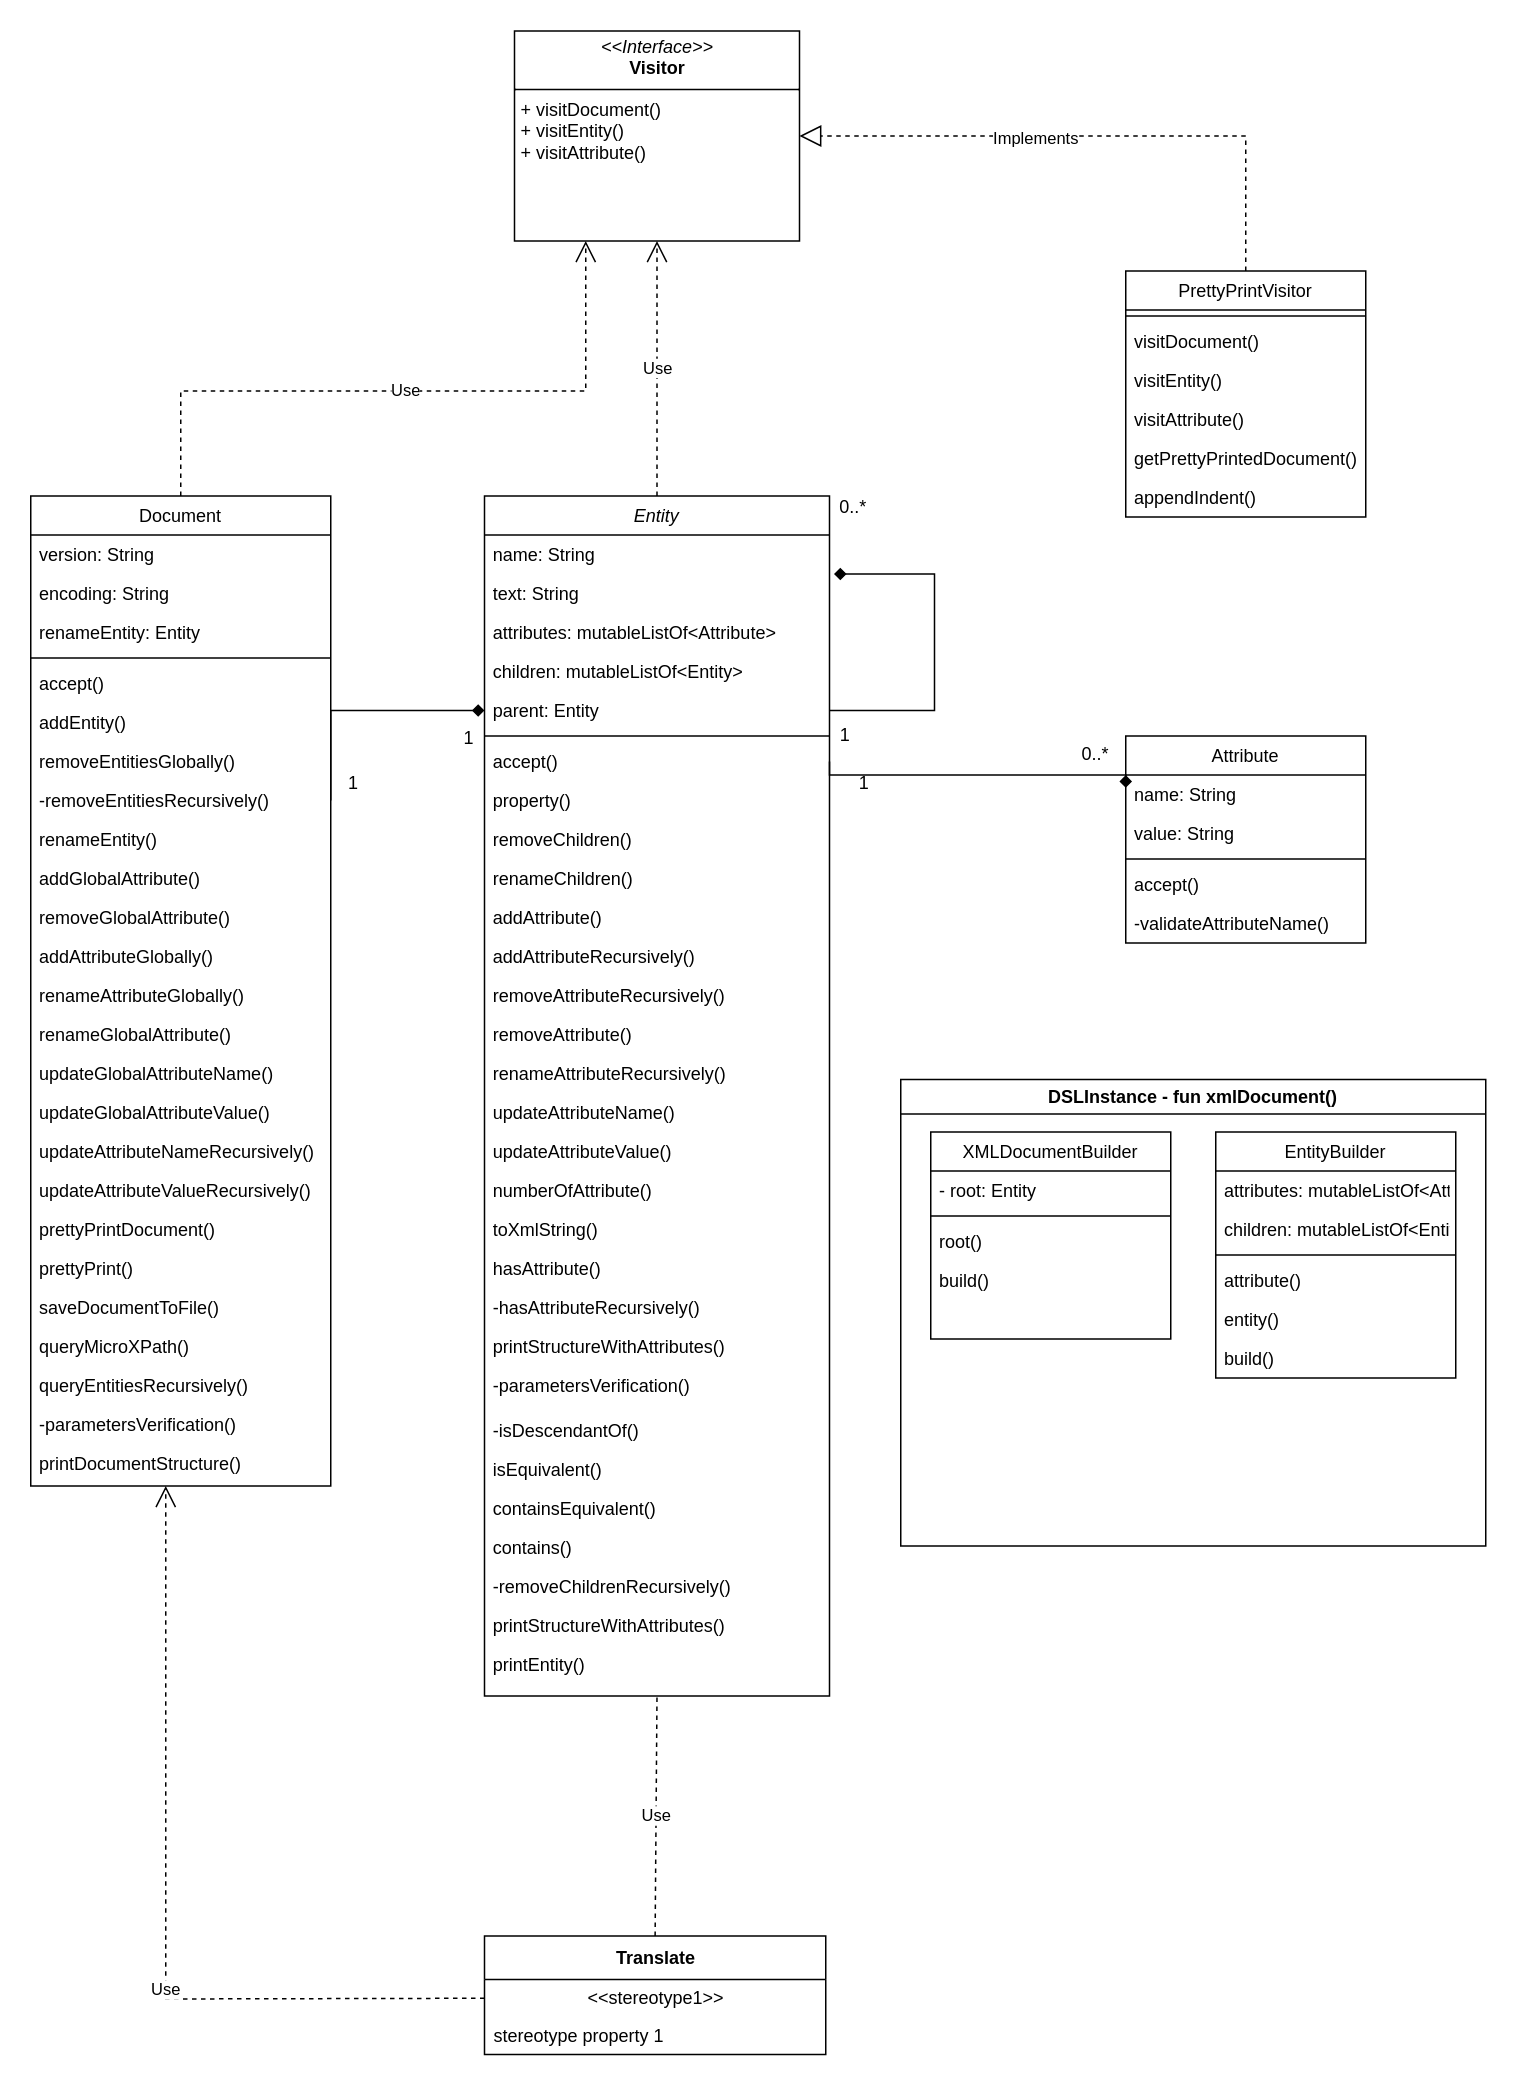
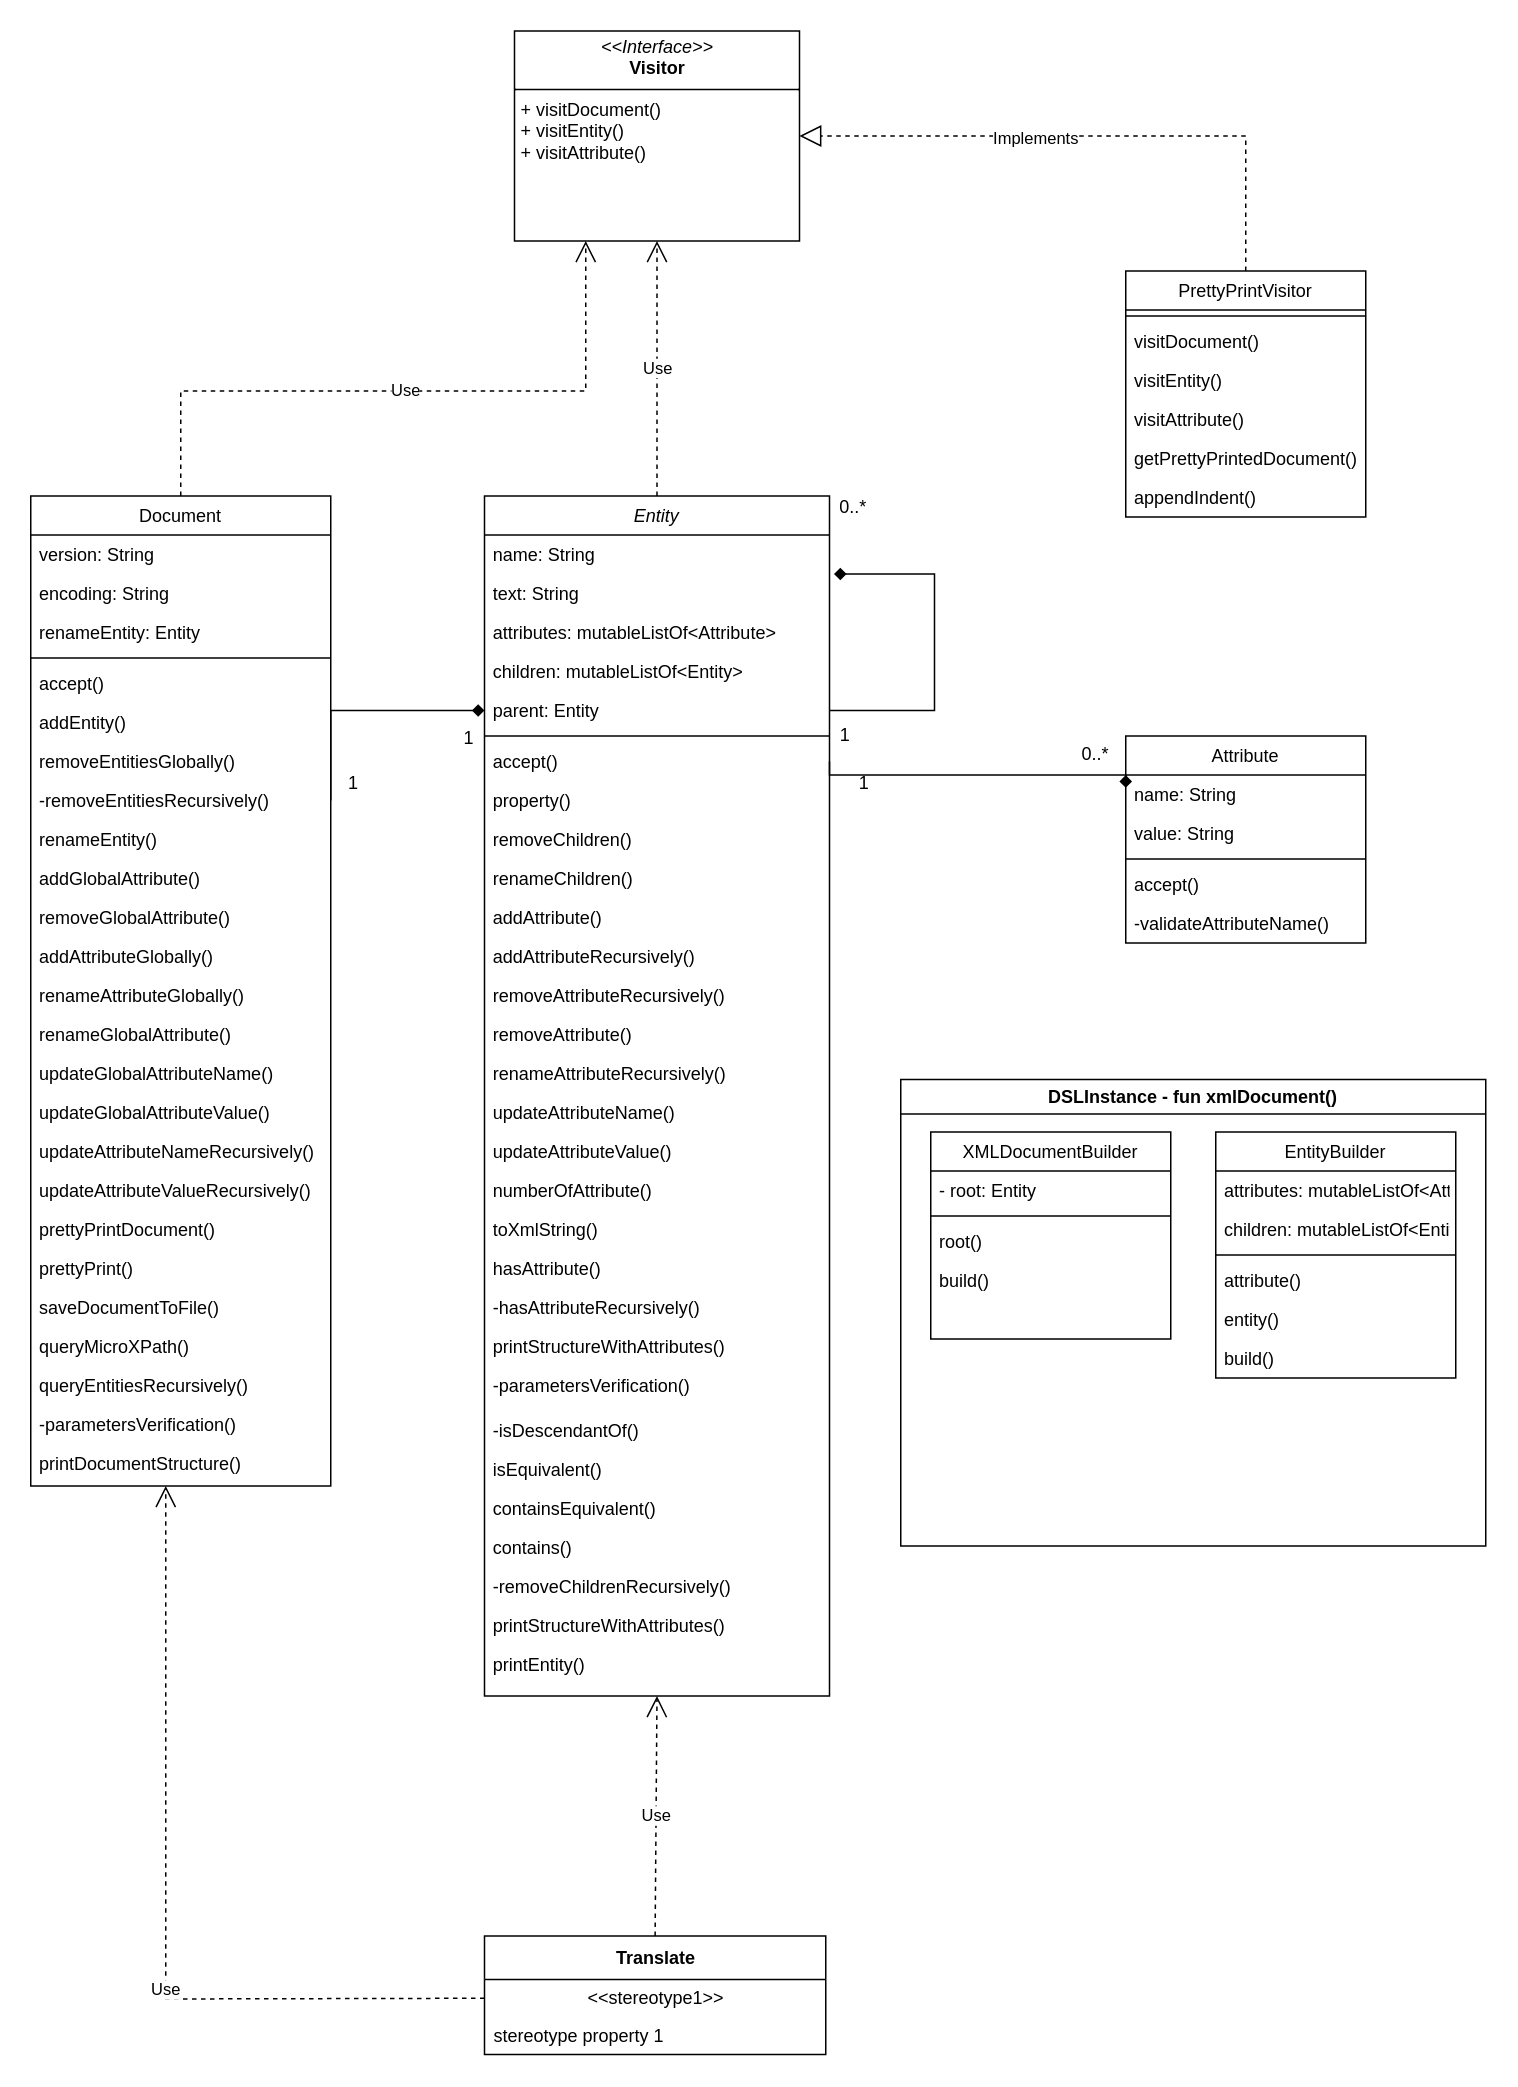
edge "Entity" -- "Translate": arrowhead none -> open
